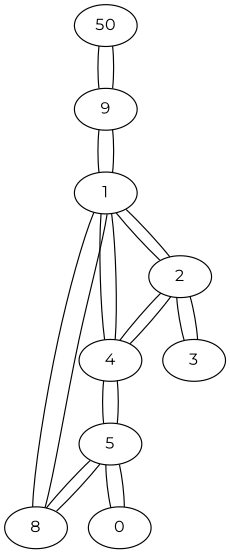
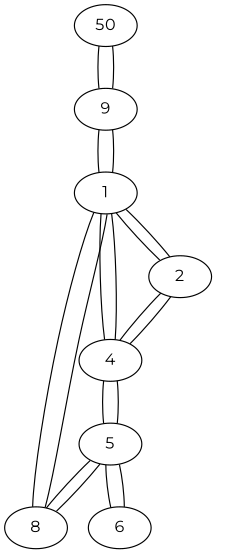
node "3": removed
node "0": label "0" -> "6"
